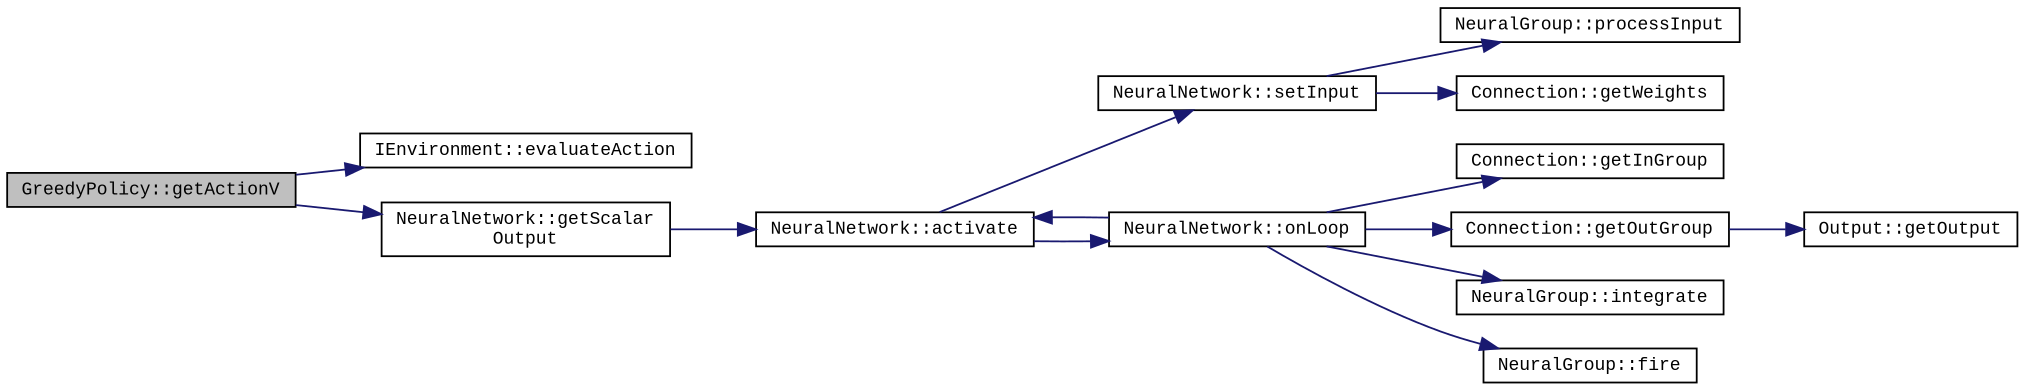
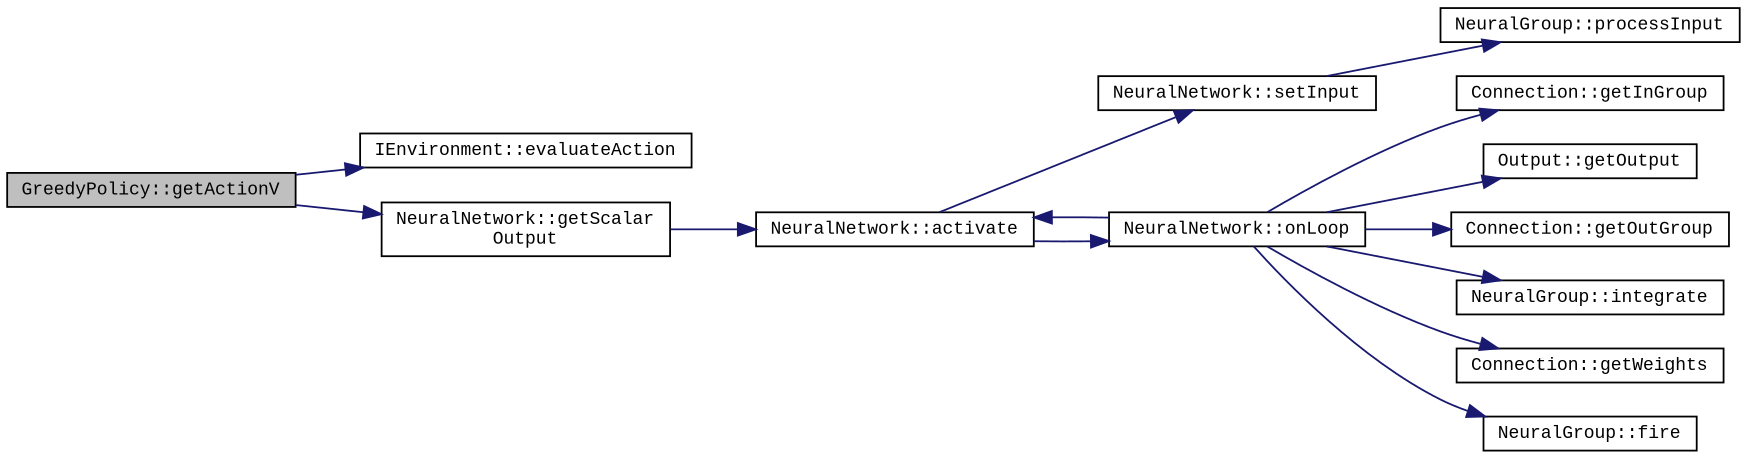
edge "NeuralNetwork::setInput" -> "Connection::getWeights": now "NeuralNetwork::onLoop" -> "Connection::getWeights"
edge "Connection::getOutGroup" -> "Output::getOutput": now "NeuralNetwork::onLoop" -> "Output::getOutput"
